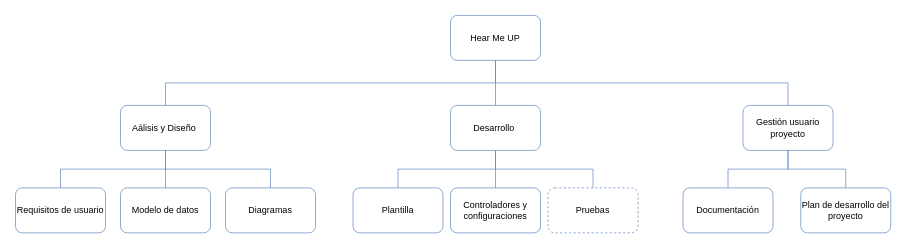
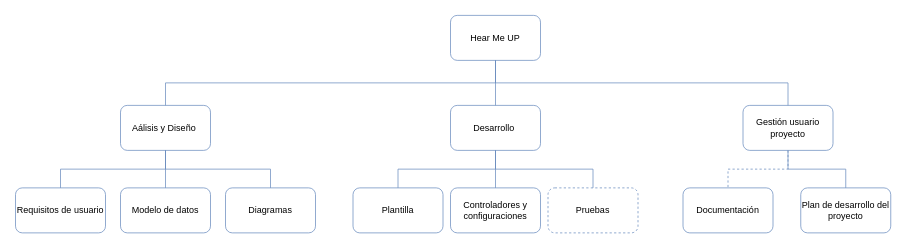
edge "Gestión usuario proyecto" -- "Documentación": style solid -> dashed
